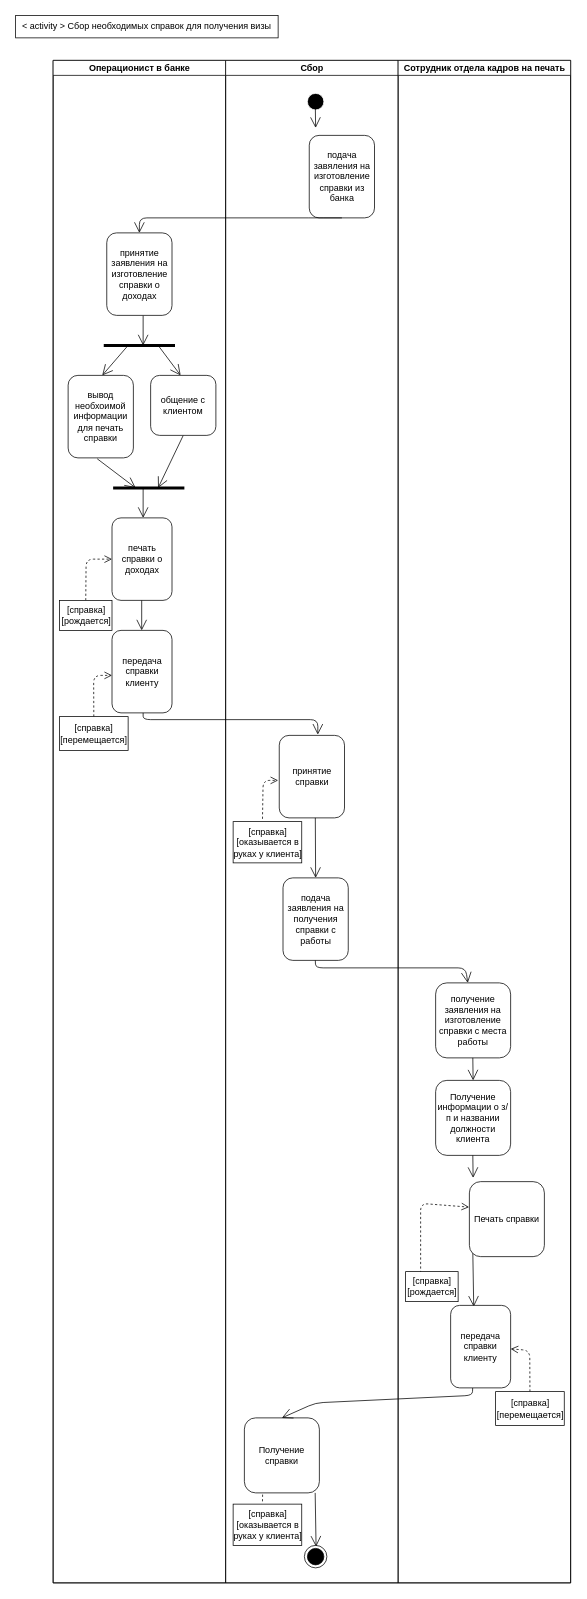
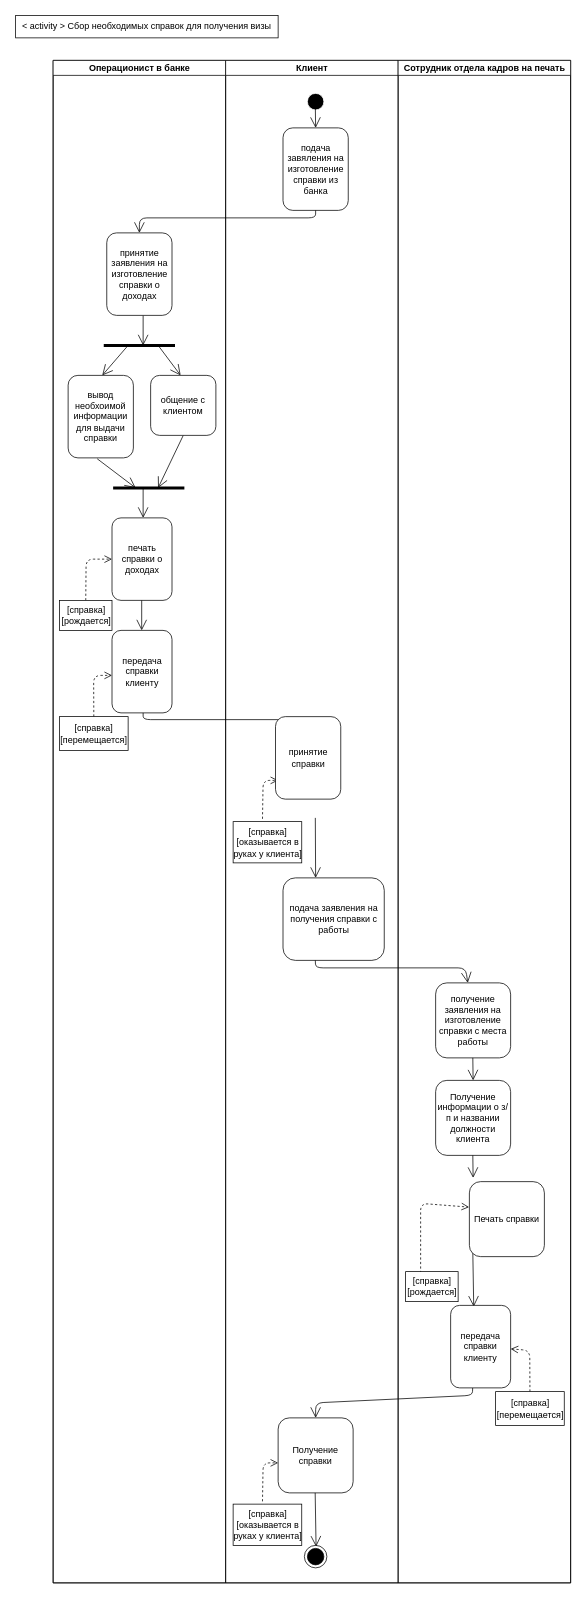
node "Сбор": label "Сбор" -> "Клиент"
node "подача завяления на изготовление справки из банка": moved (342, 177) -> (315, 169)
node "вывод необхоимой информации для печать справки": label "вывод необхоимой информации для печать справки" -> "вывод необхоимой информации для выдачи справки"
node "принятие справки": moved (312, 777) -> (308, 758)
node "подача заявления на получения справки с работы": size 65x83 -> 101x83
node "Получение справки": moved (282, 1455) -> (315, 1455)
